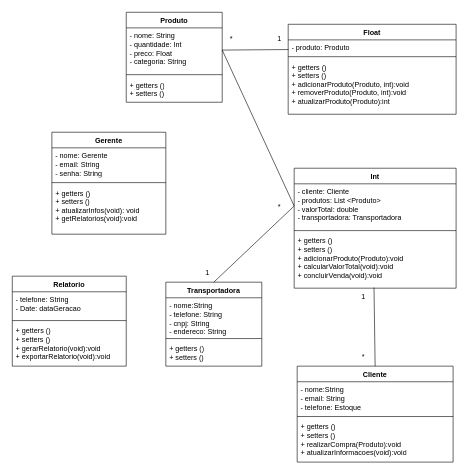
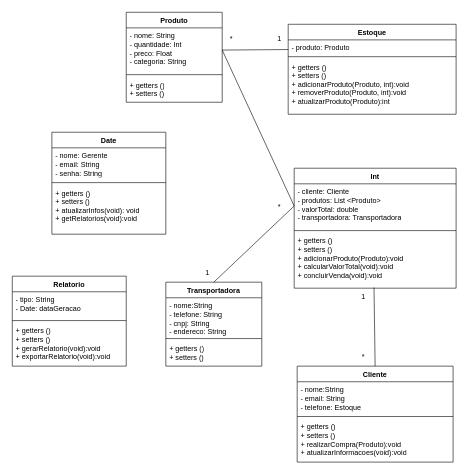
node "Float": label "Float" -> "Estoque"
node "Gerente": label "Gerente" -> "Date"
node "- telefone: String - Date: dataGeracao": label "- telefone: String - Date: dataGeracao" -> "- tipo: String - Date: dataGeracao"
